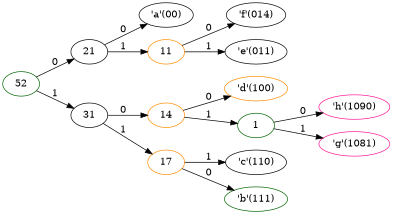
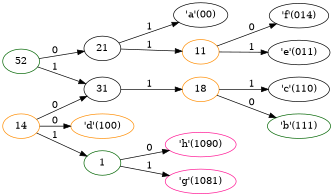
edge "21" -> "'a'(00)": label "0" -> "1"
edge "31" -> "14": reversed
node "17": label "17" -> "18"
